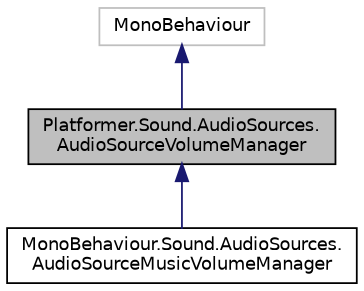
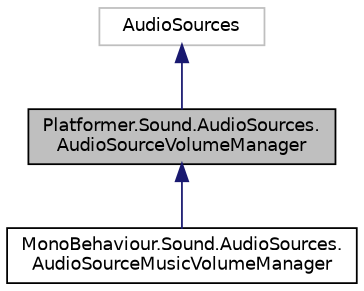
node "MonoBehaviour": label "MonoBehaviour" -> "AudioSources"
